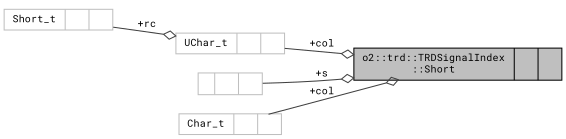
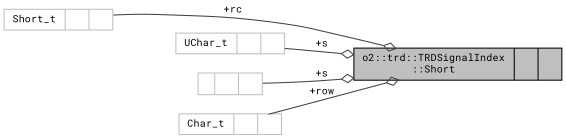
edge "Short_t" -> "UChar_t": now "Short_t" -> "o2::trd::TRDSignalIndex"
edge "UChar_t" -> "o2::trd::TRDSignalIndex": label " +col" -> " +s"
edge "Char_t" -> "o2::trd::TRDSignalIndex": label " +col" -> " +row"
